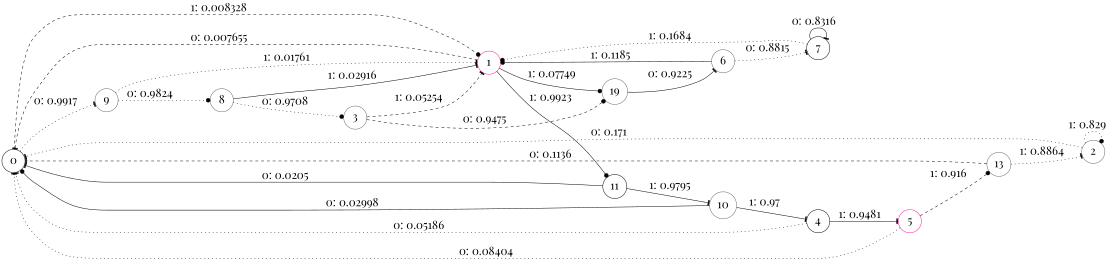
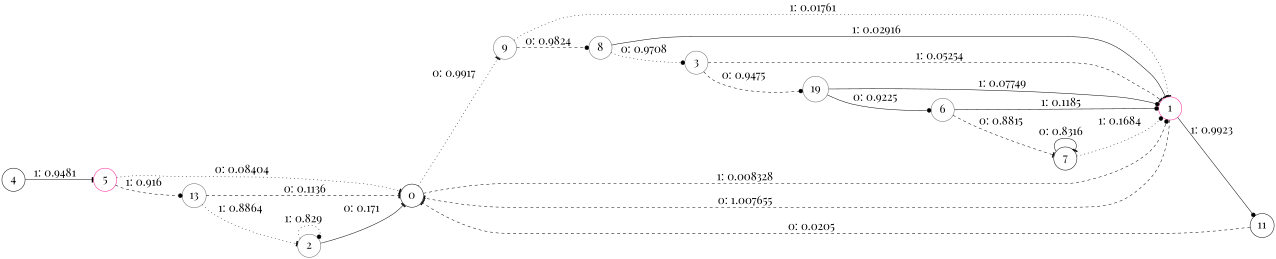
edge "1" -> "0": label "0: 0.007655  " -> "0: 1.007655  "
edge "6" -> "7": style dotted -> dashed
edge "1" -> "19": reversed
edge "19" -> "6": arrowhead tee -> dot
edge "9" -> "8": style dotted -> dashed
edge "2" -> "0": style dotted -> solid
edge "11" -> "0": style solid -> dashed
node "10": removed
edge "4" -> "0": removed, label "0: 0.05186"
